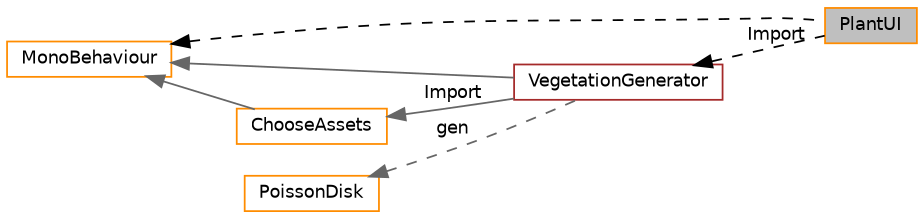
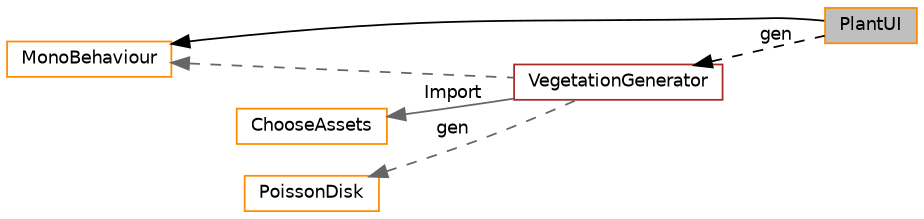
edge "PlantUI" -> "MonoBehaviour": style dashed -> solid
edge "PlantUI" -> "VegetationGenerator": label " Import" -> " gen"
edge "VegetationGenerator" -> "MonoBehaviour": style solid -> dashed
edge "ChooseAssets" -> "MonoBehaviour": removed
